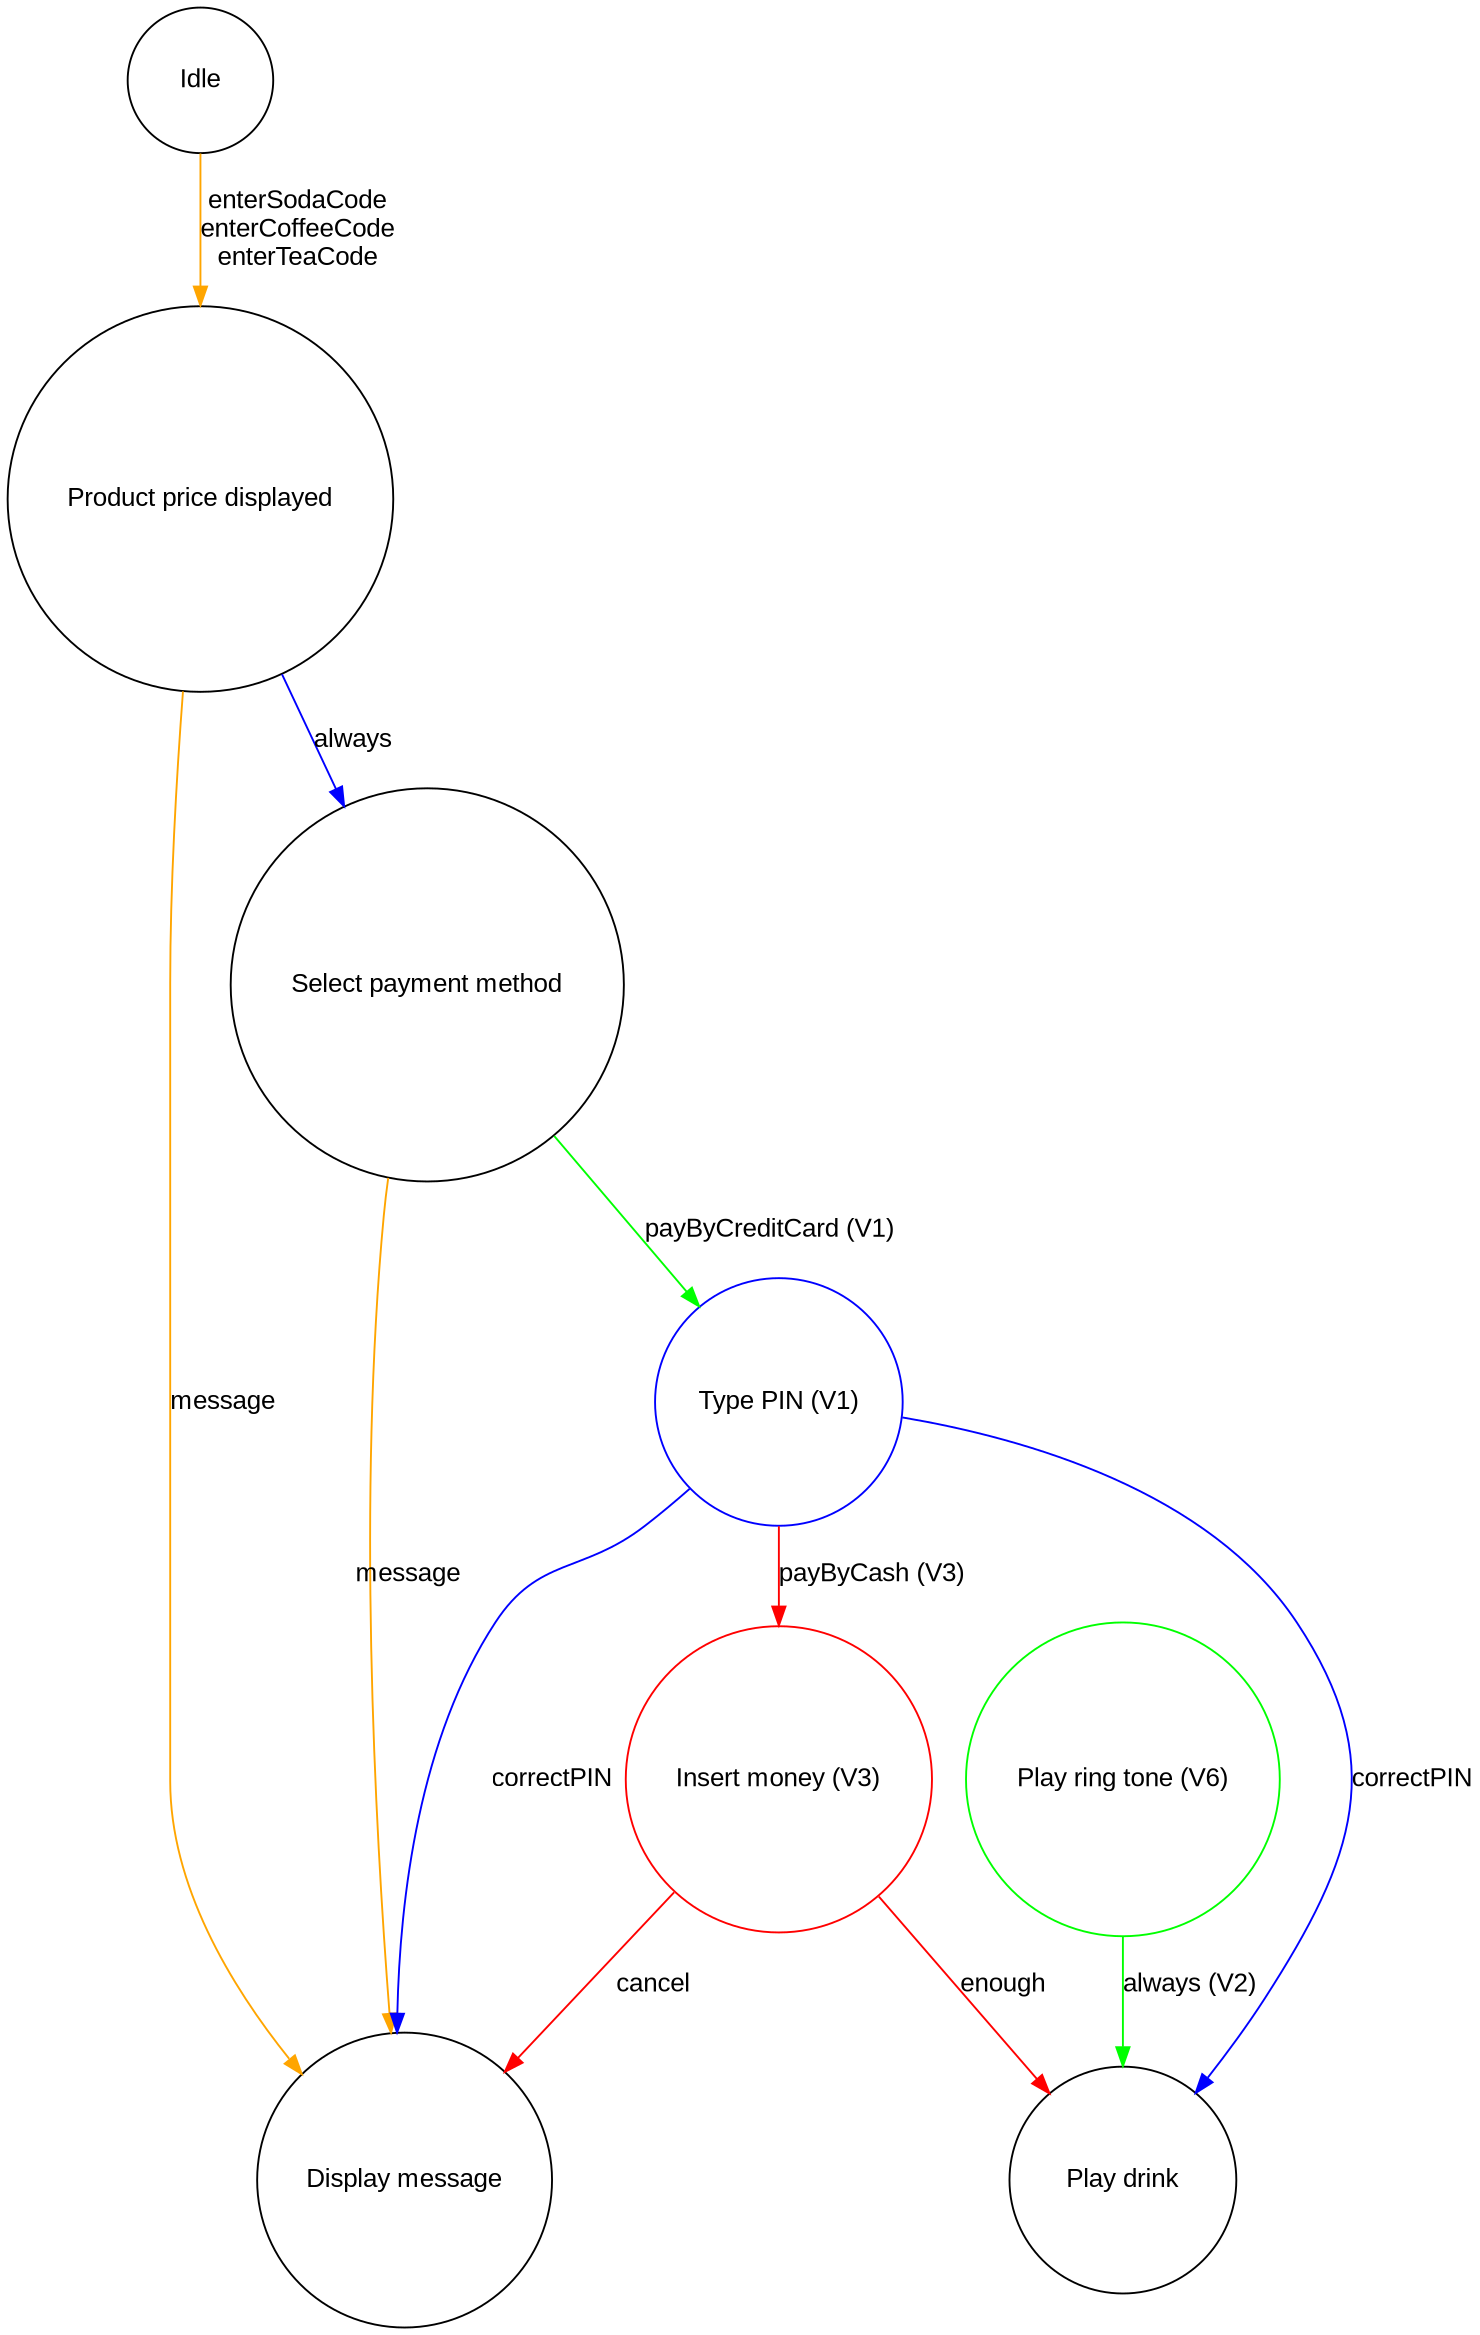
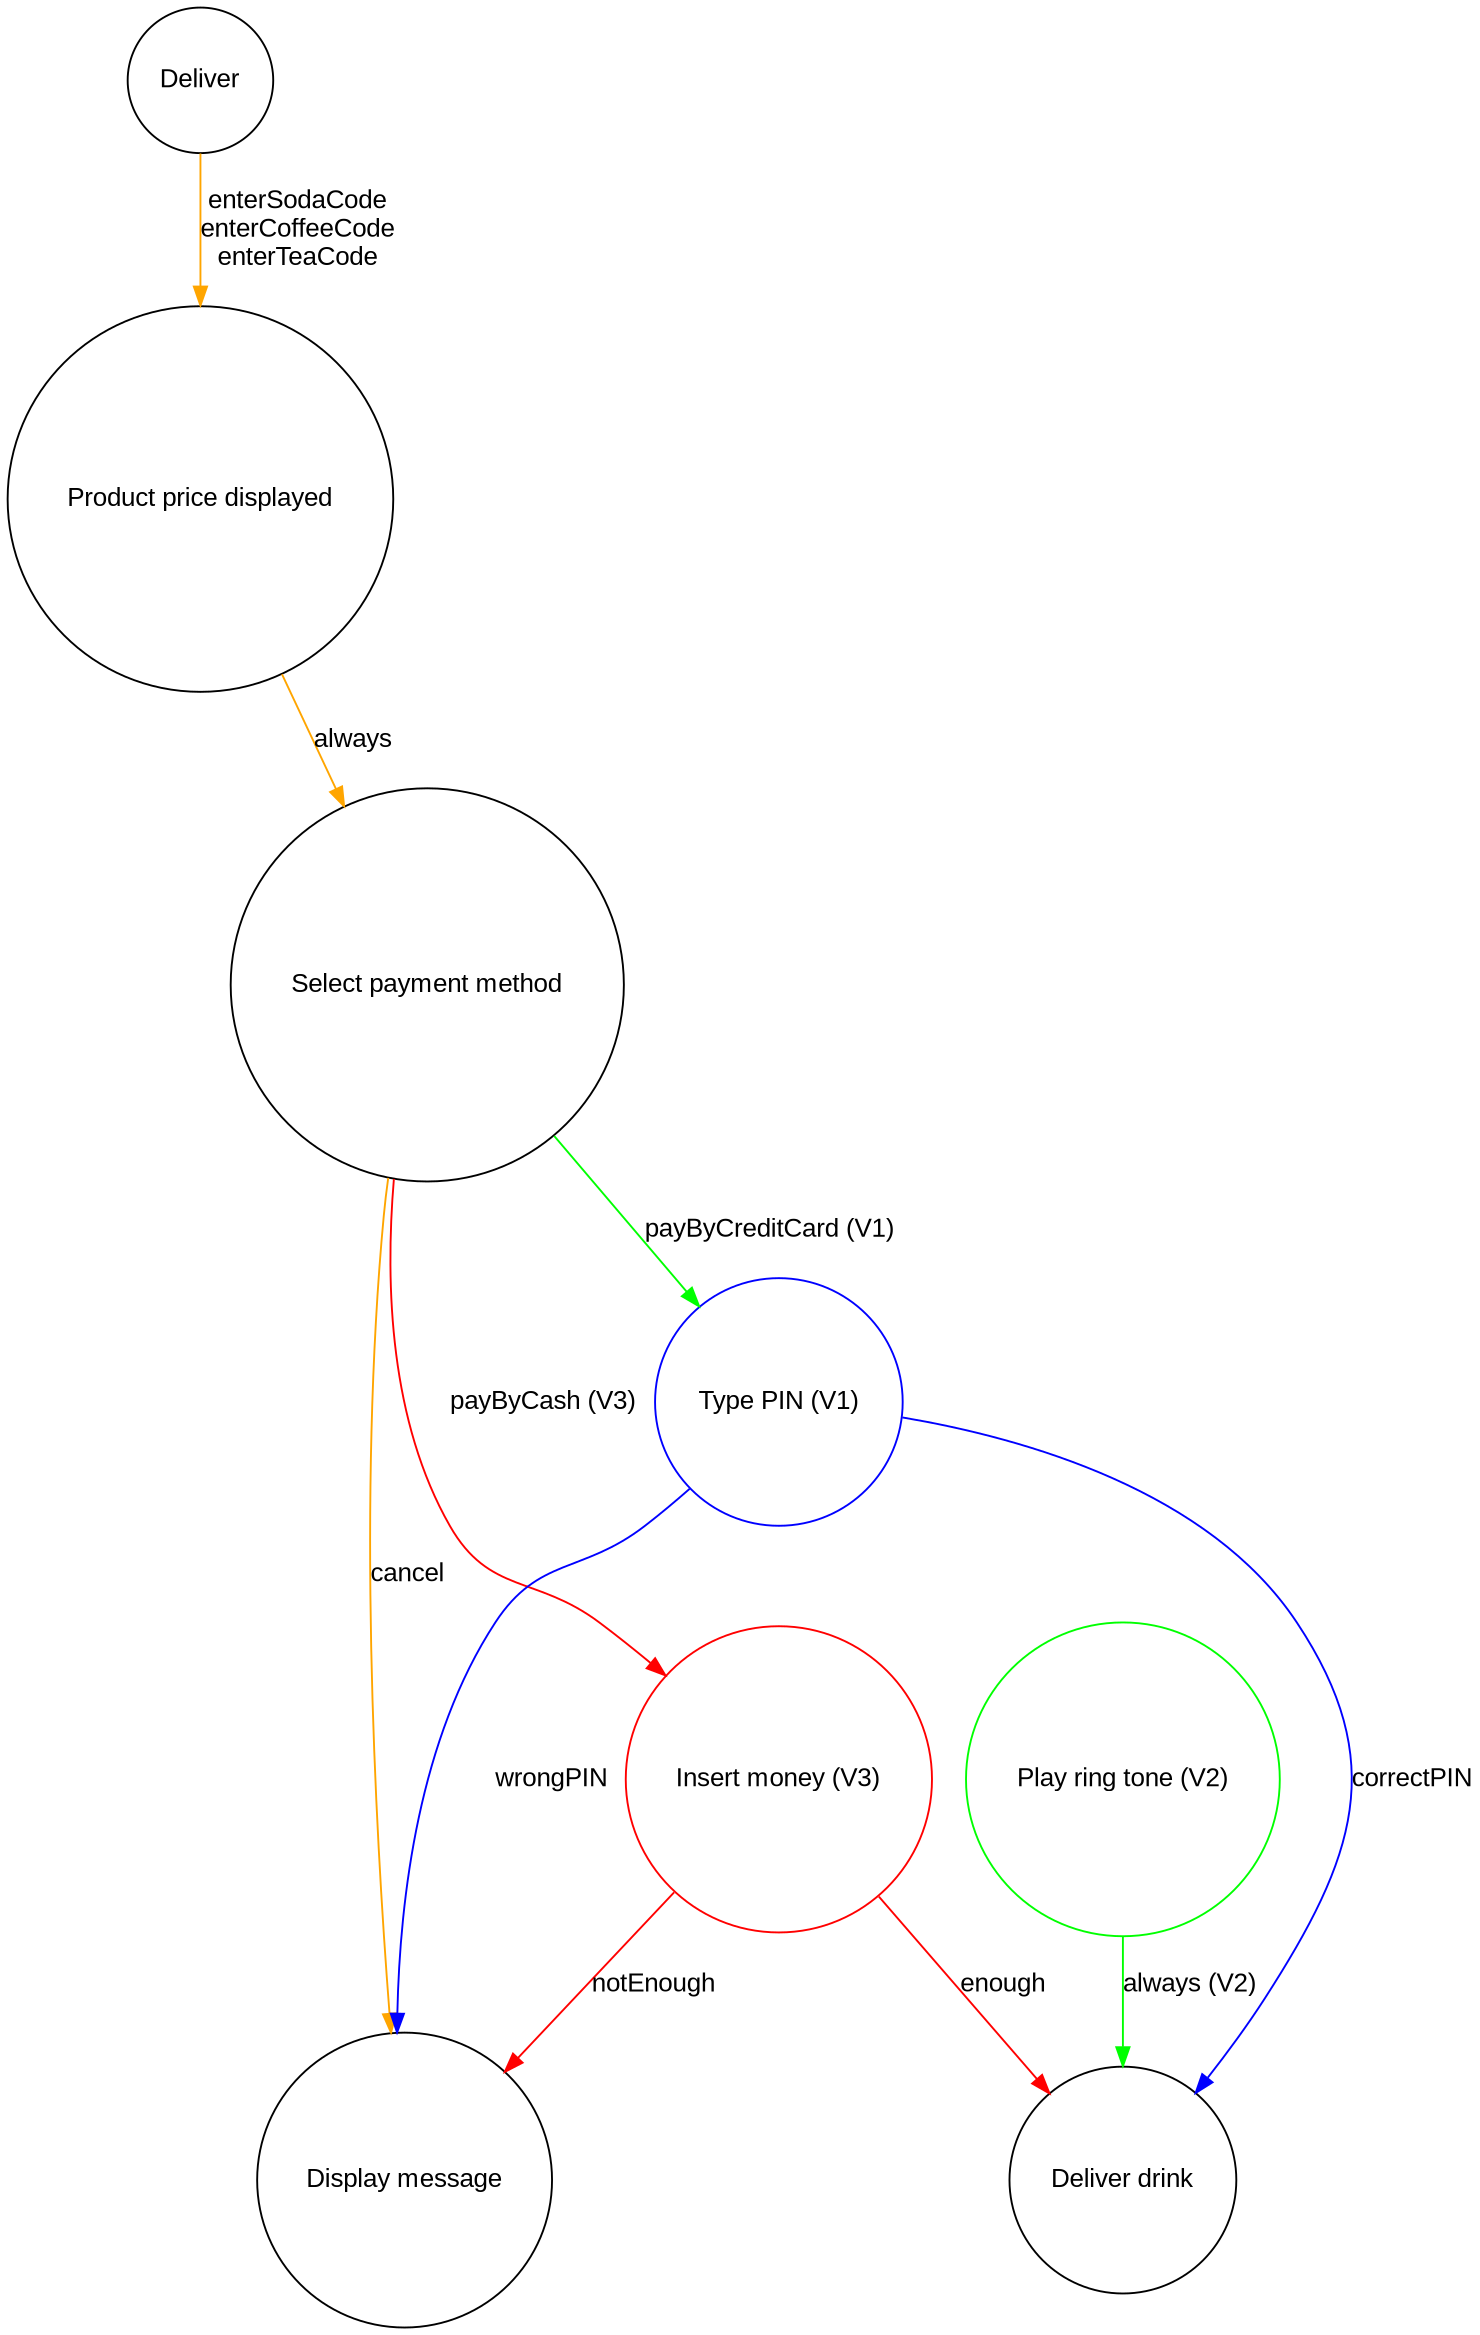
node "Idle": label "Idle" -> "Deliver"
edge "Product price displayed" -> "Select payment method": color blue -> orange
edge "Product price displayed" -> "Display message": removed, label "message"
edge "Type PIN (V1)" -> "Insert money (V3)": now "Select payment method" -> "Insert money (V3)"
edge "Select payment method" -> "Display message": label "message" -> "cancel"
edge "Type PIN (V1)" -> "Display message": label "correctPIN" -> "wrongPIN"
node "Play ring tone (V6)": label "Play ring tone (V6)" -> "Play ring tone (V2)"
edge "Insert money (V3)" -> "Display message": label "cancel" -> "notEnough"
node "Play drink": label "Play drink" -> "Deliver drink"
